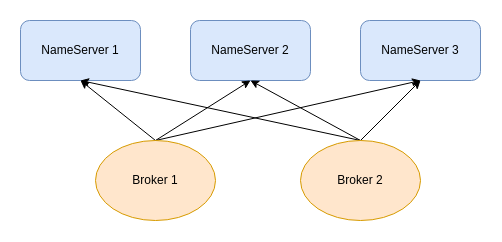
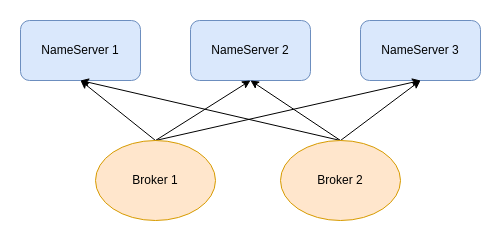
node "Broker 2": moved (361, 181) -> (341, 181)
